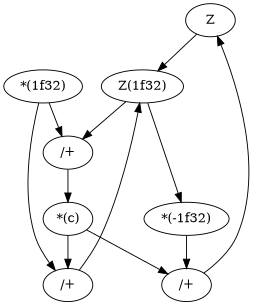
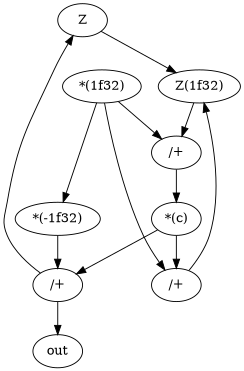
edge "Z(1f32)" -> "*(-1f32)": now "*(1f32)" -> "*(-1f32)"
node "out": added
